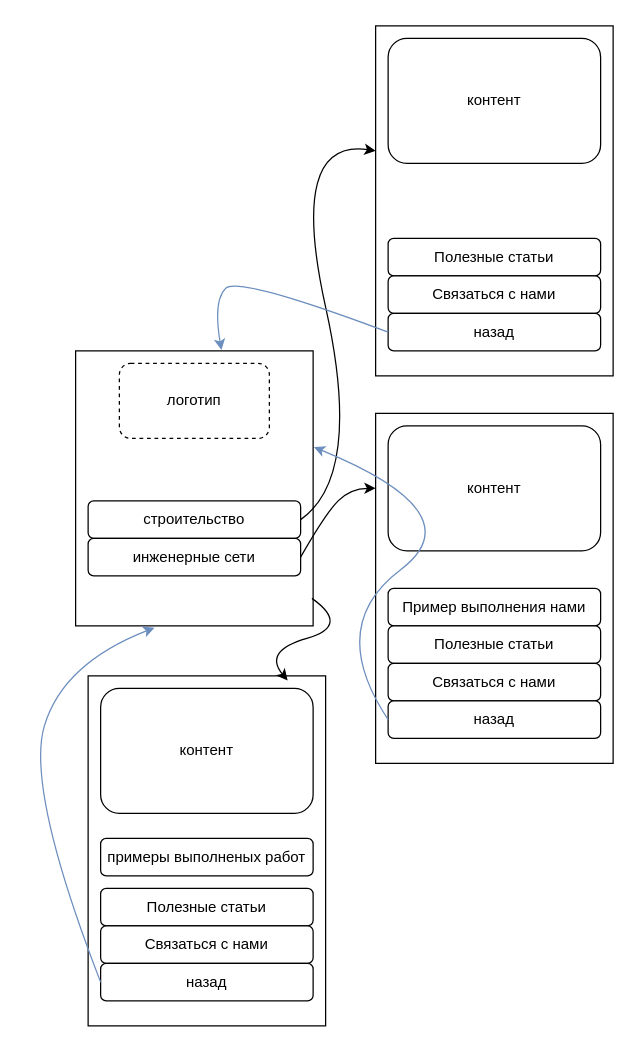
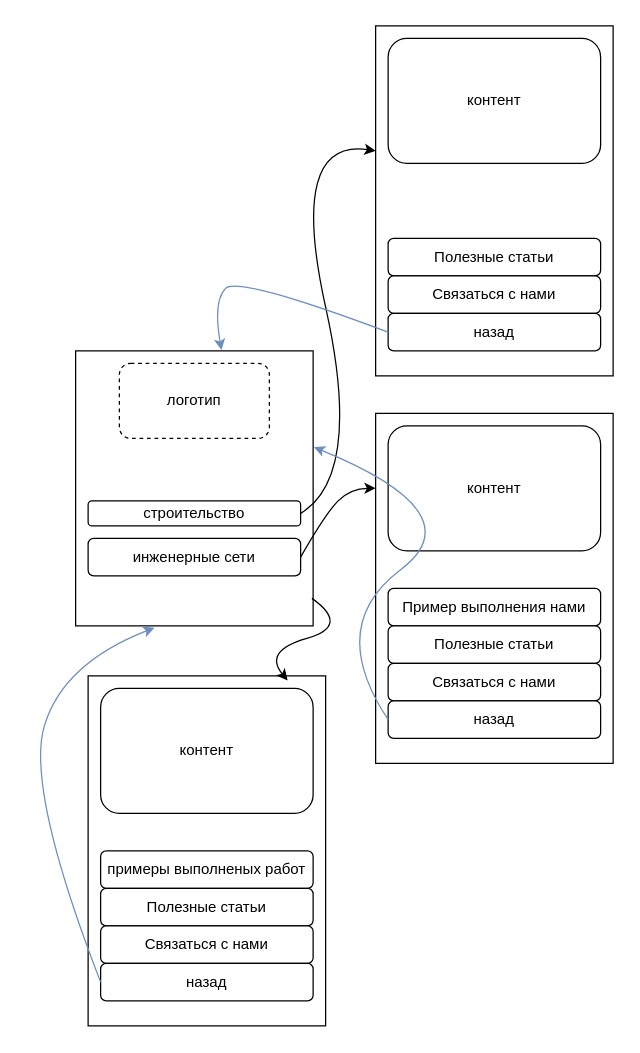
node "строительство": size 213x38 -> 213x25
node "примеры выполненых работ": moved (207, 857) -> (207, 869)
